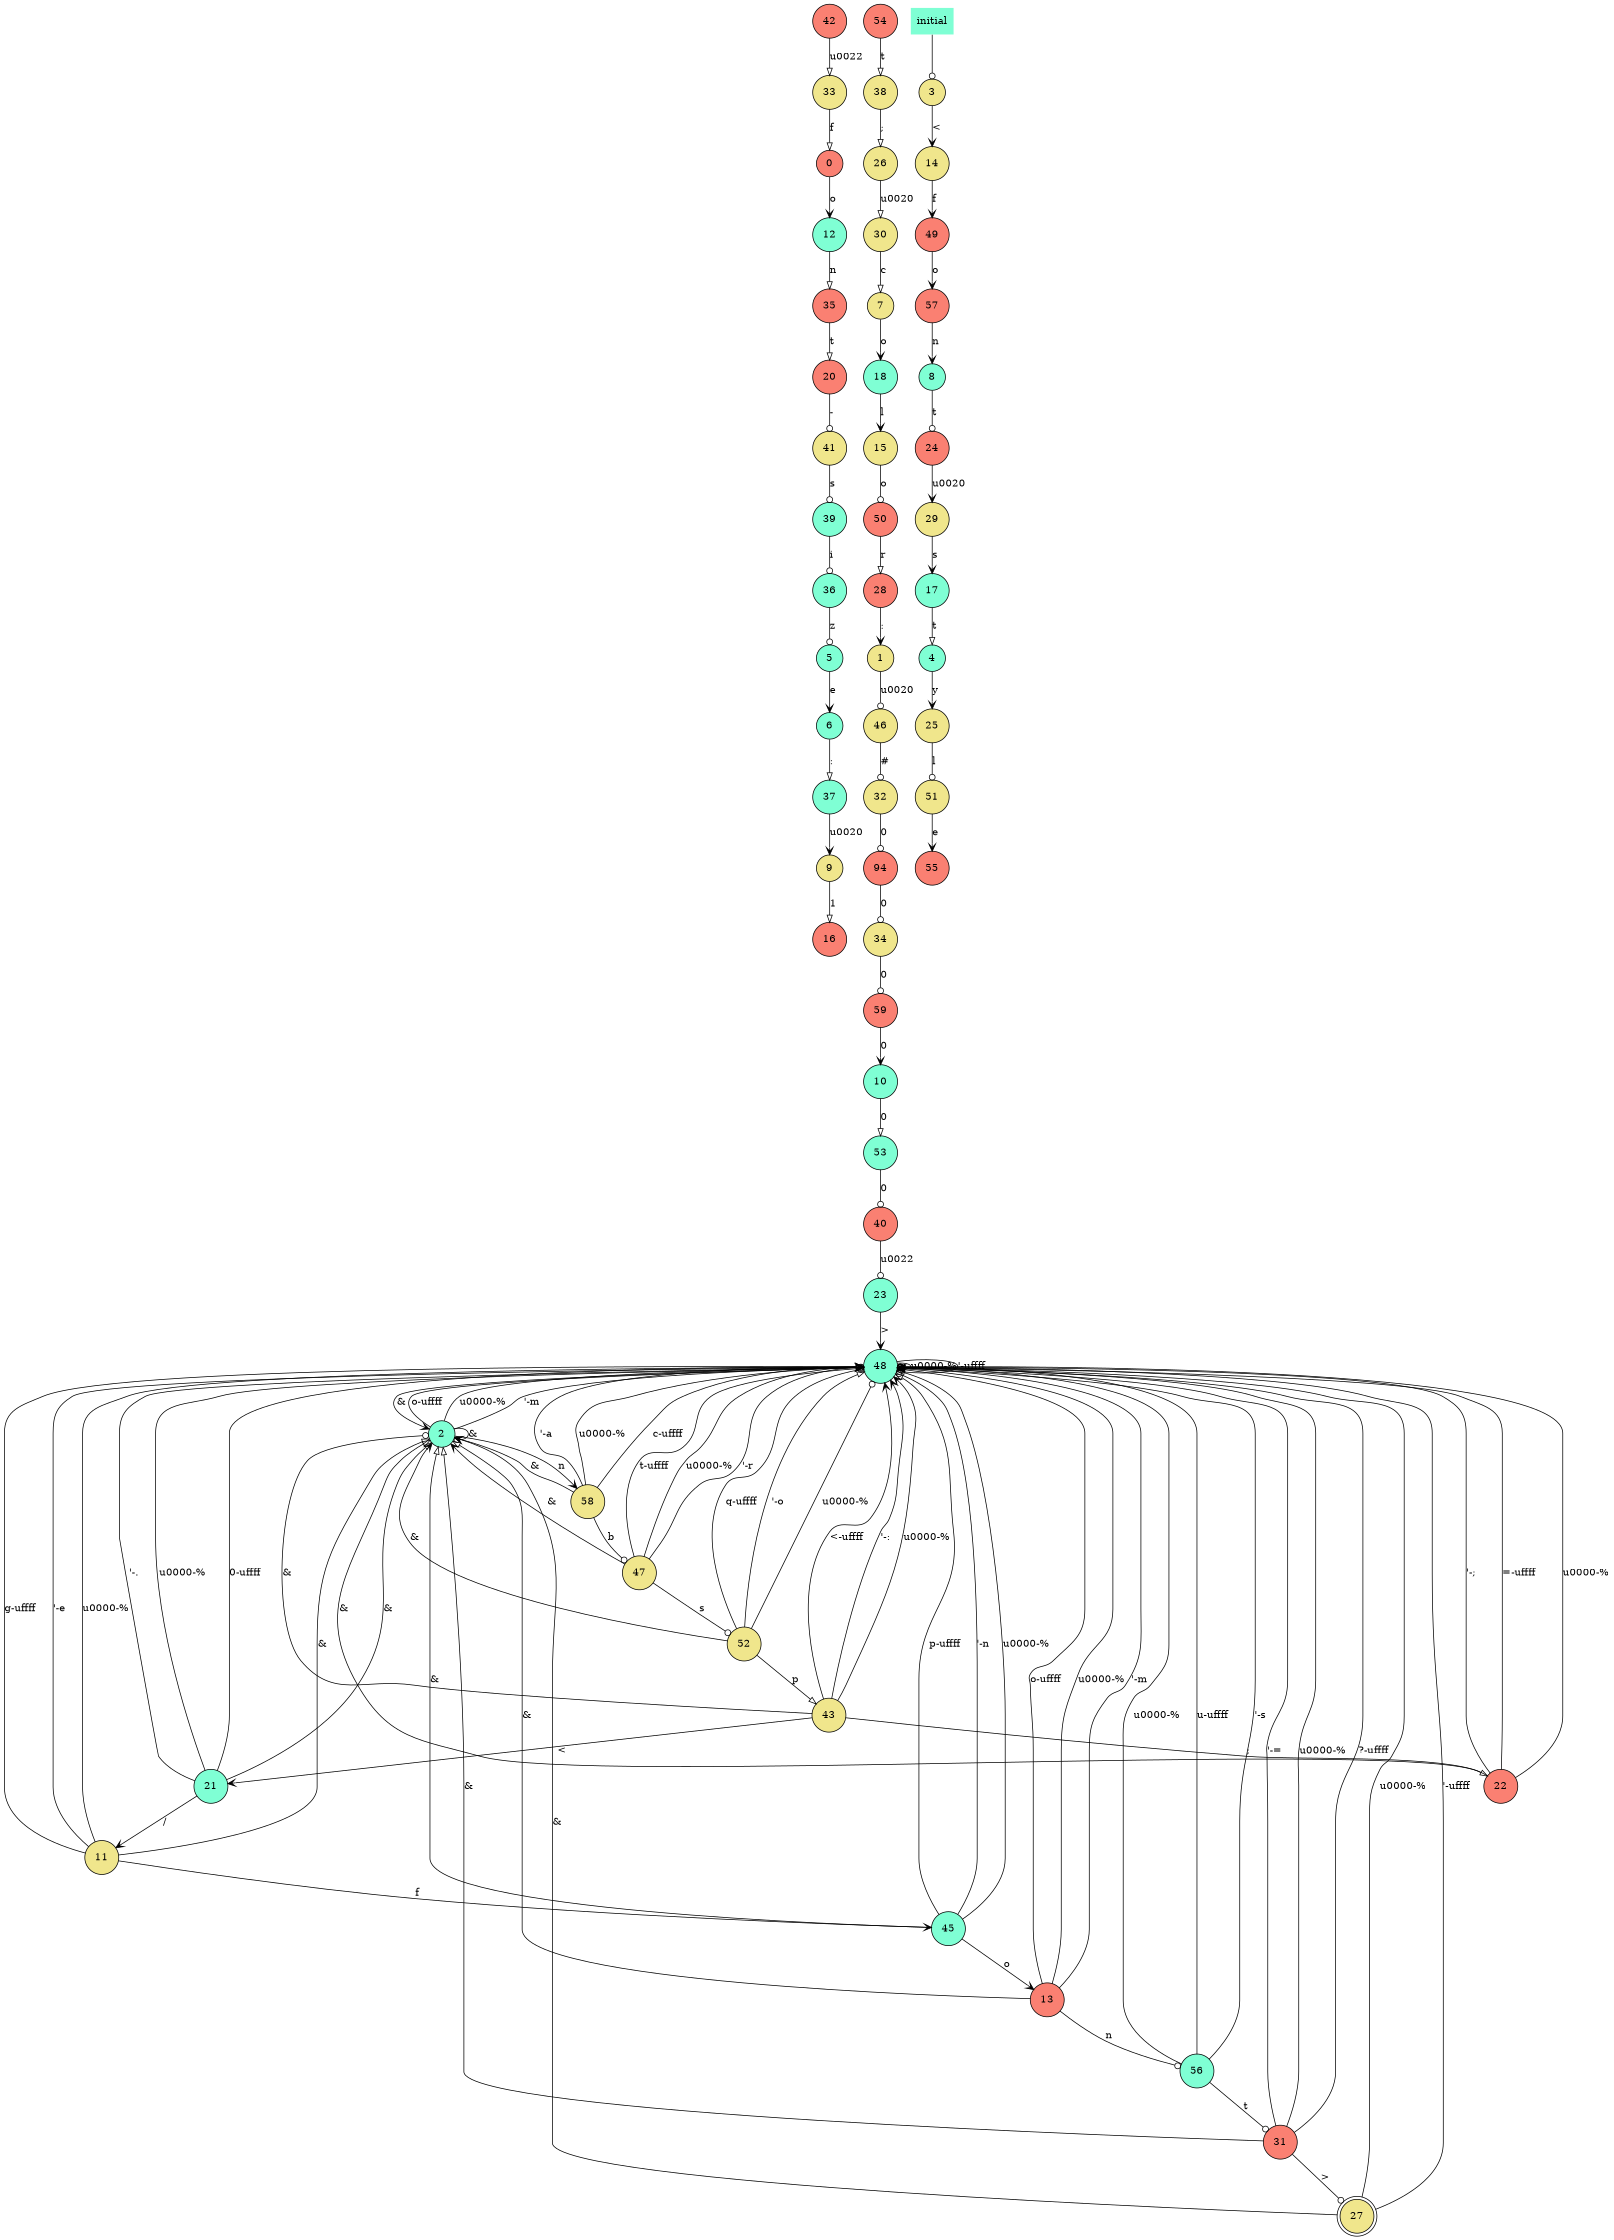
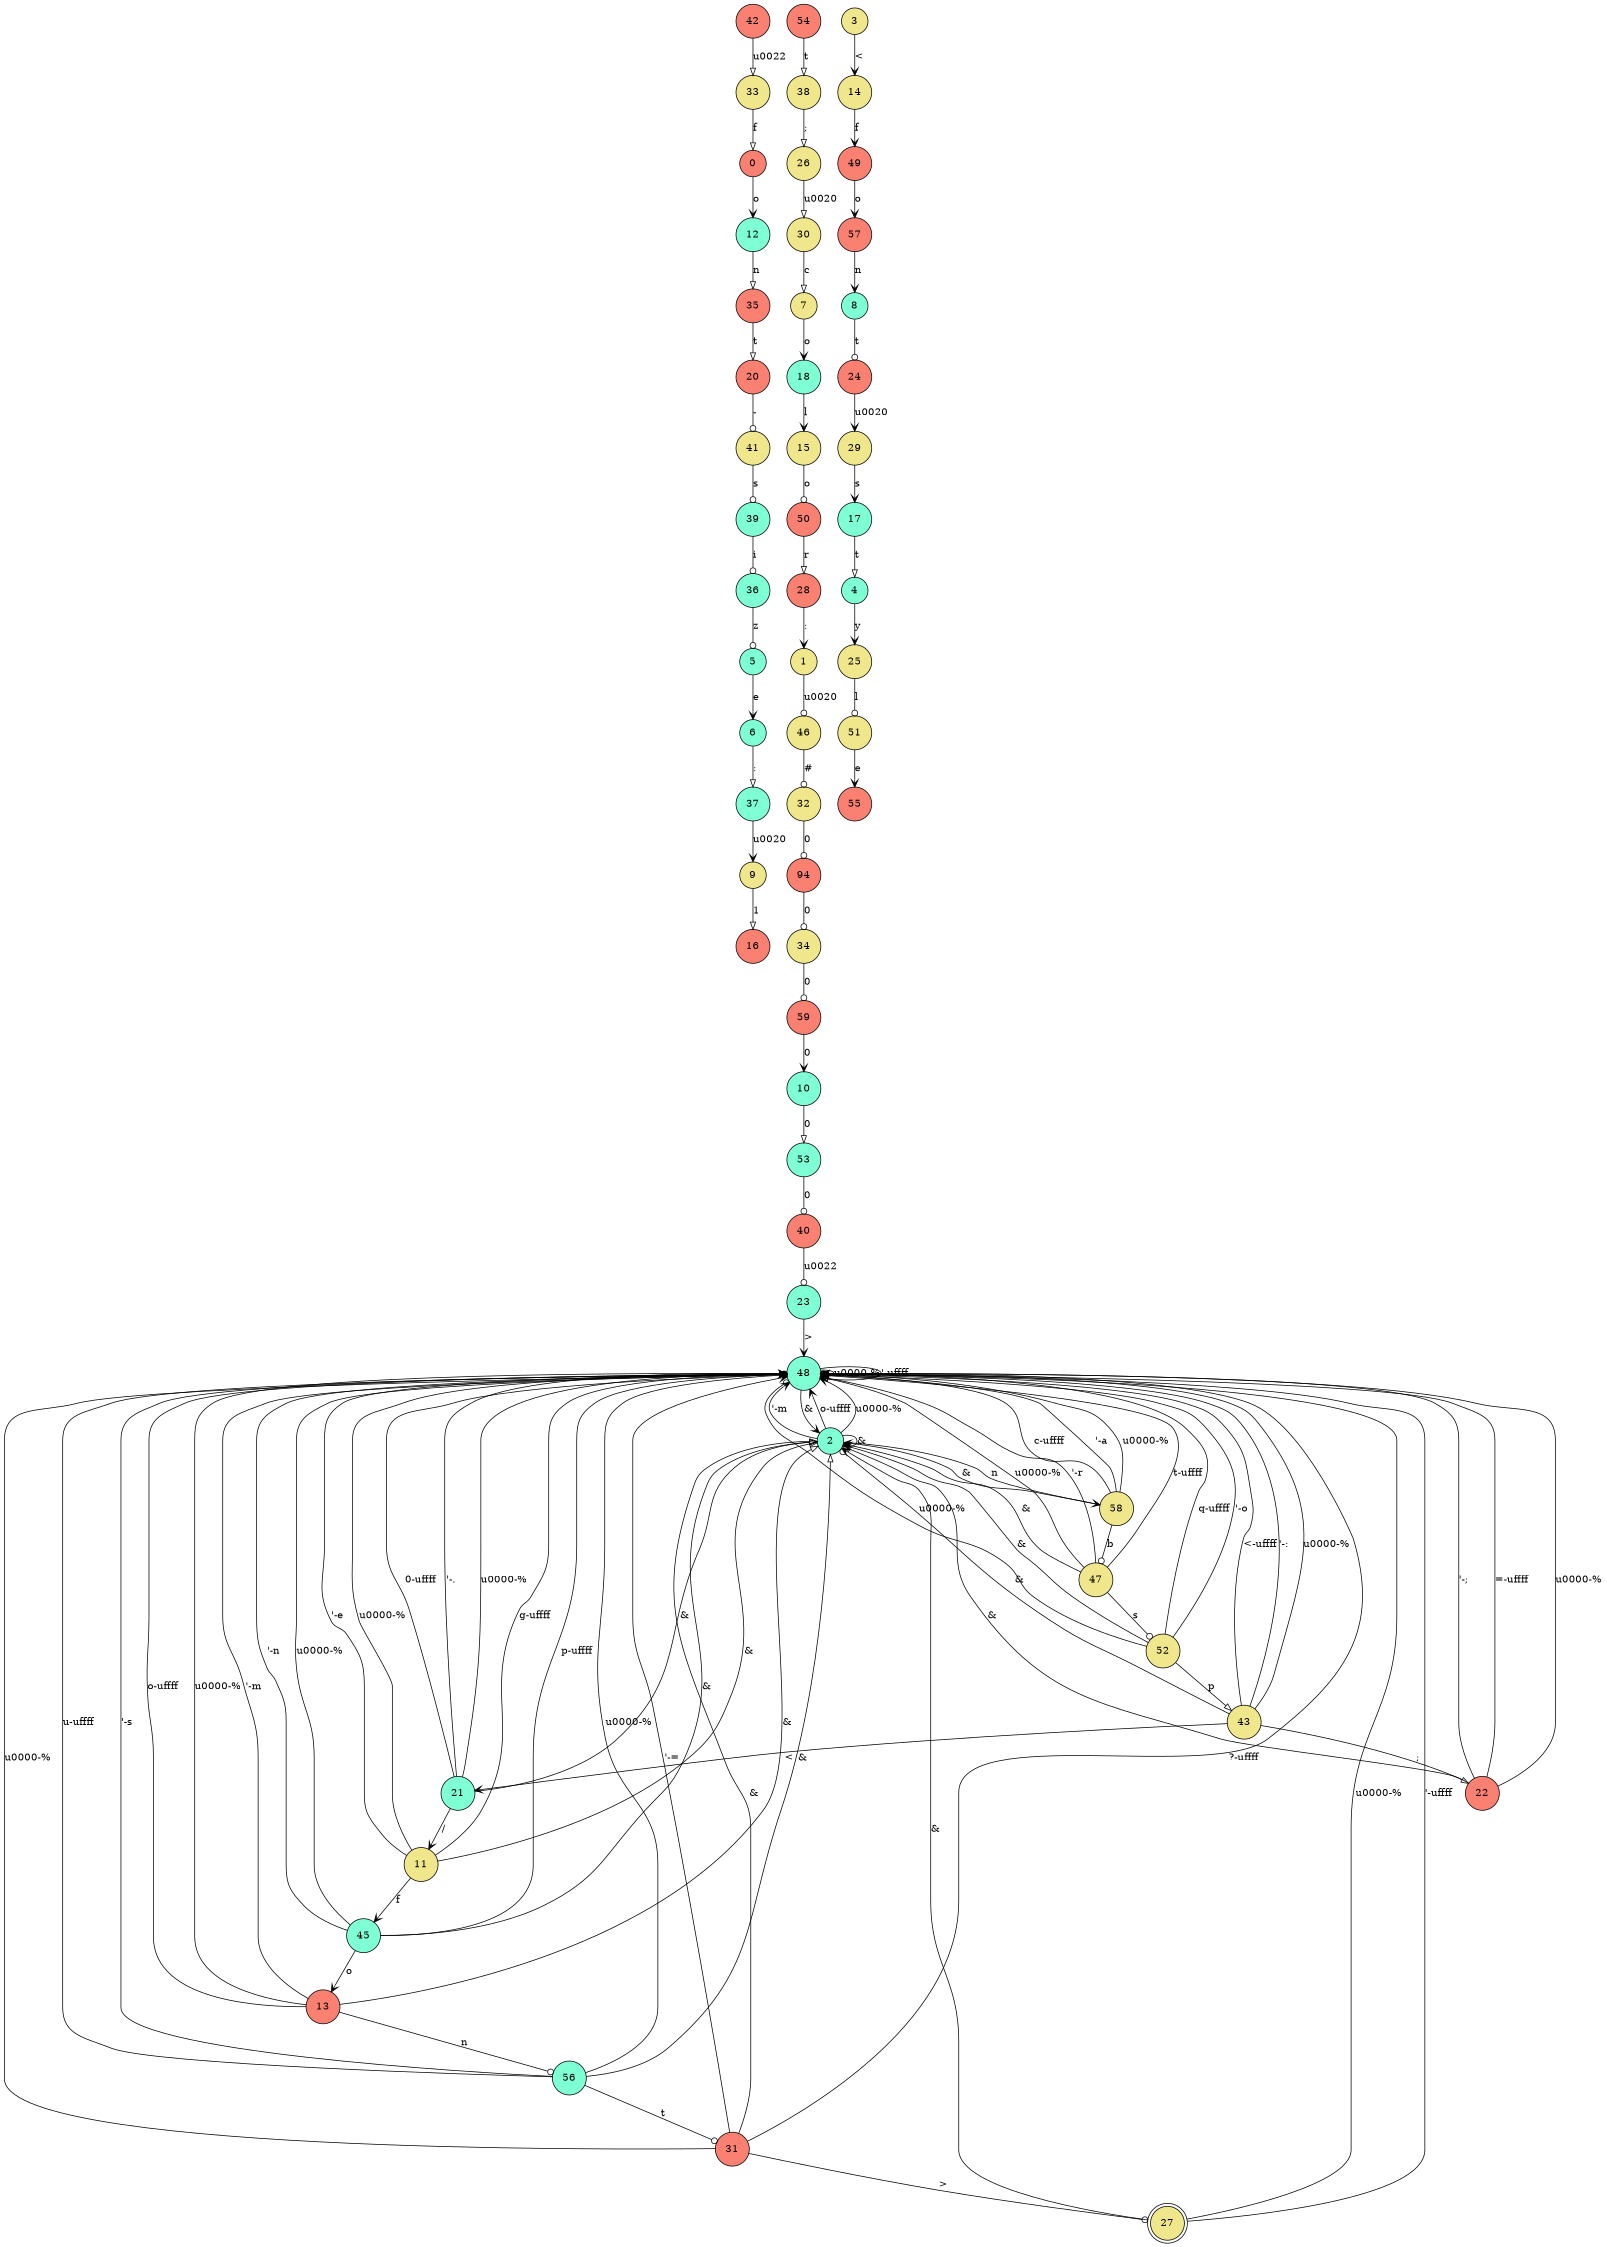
node "initial": removed
edge "56" -> "2": added, label "&"
